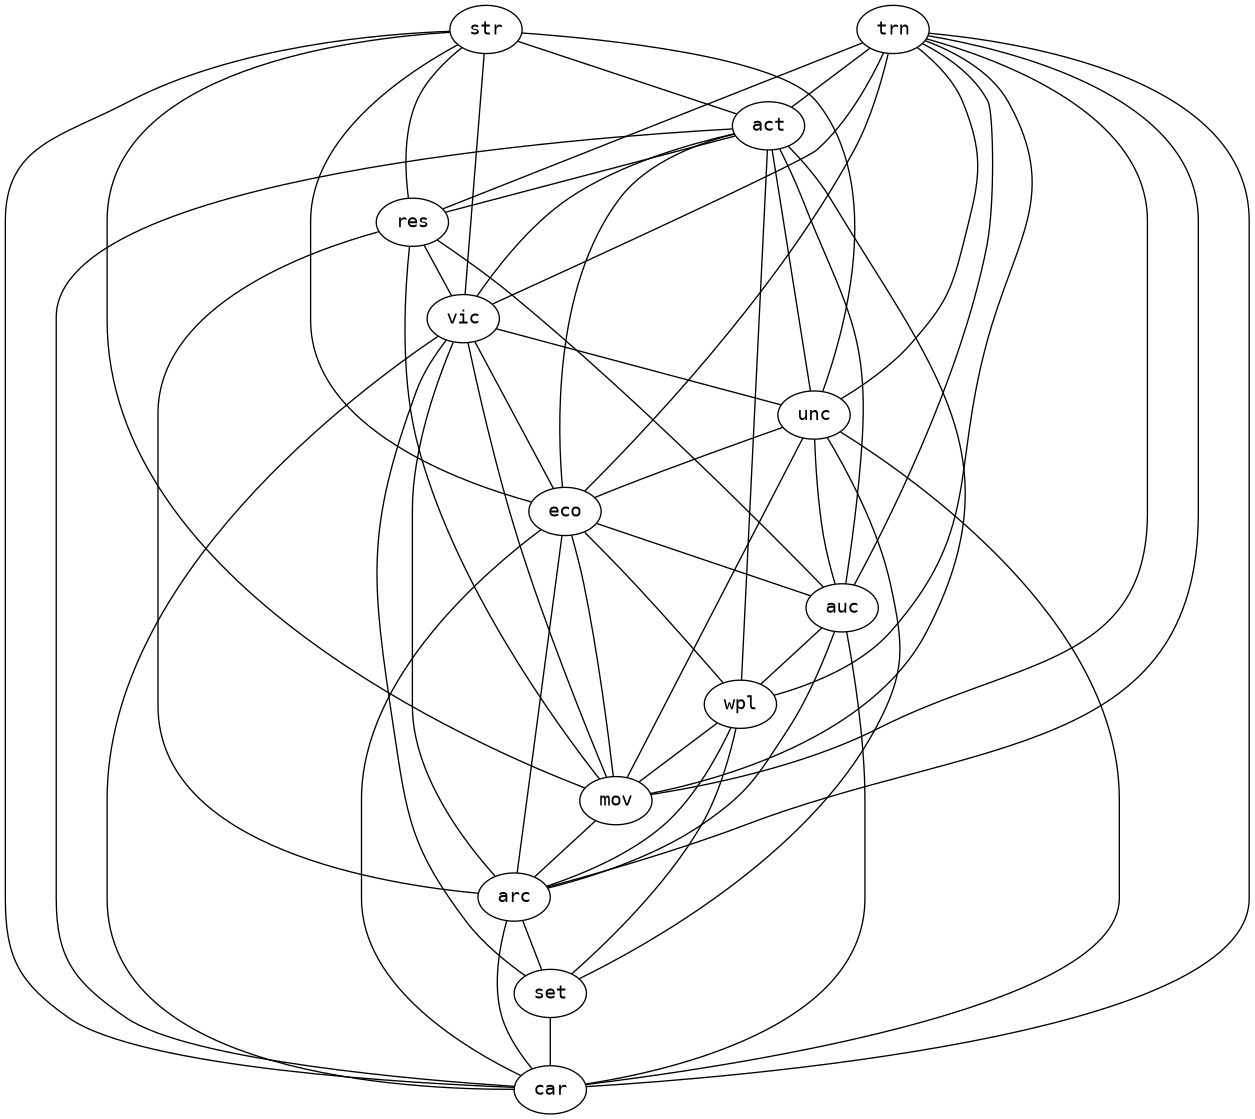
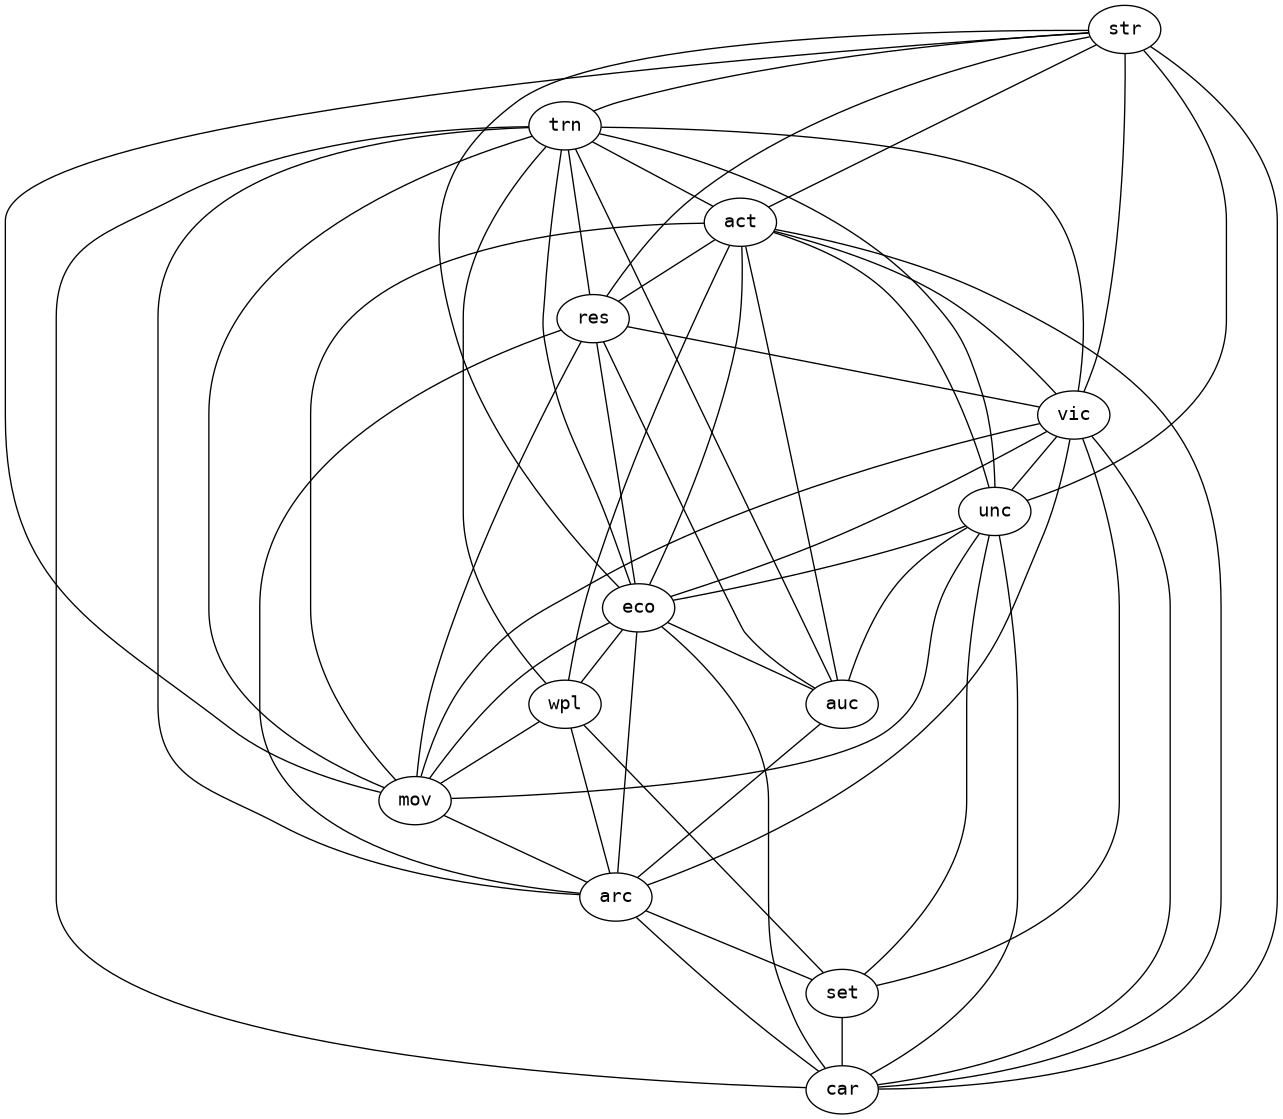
edge "str" -- "trn": added
edge "res" -- "eco": added
edge "auc" -- "wpl": removed
edge "auc" -- "car": removed
